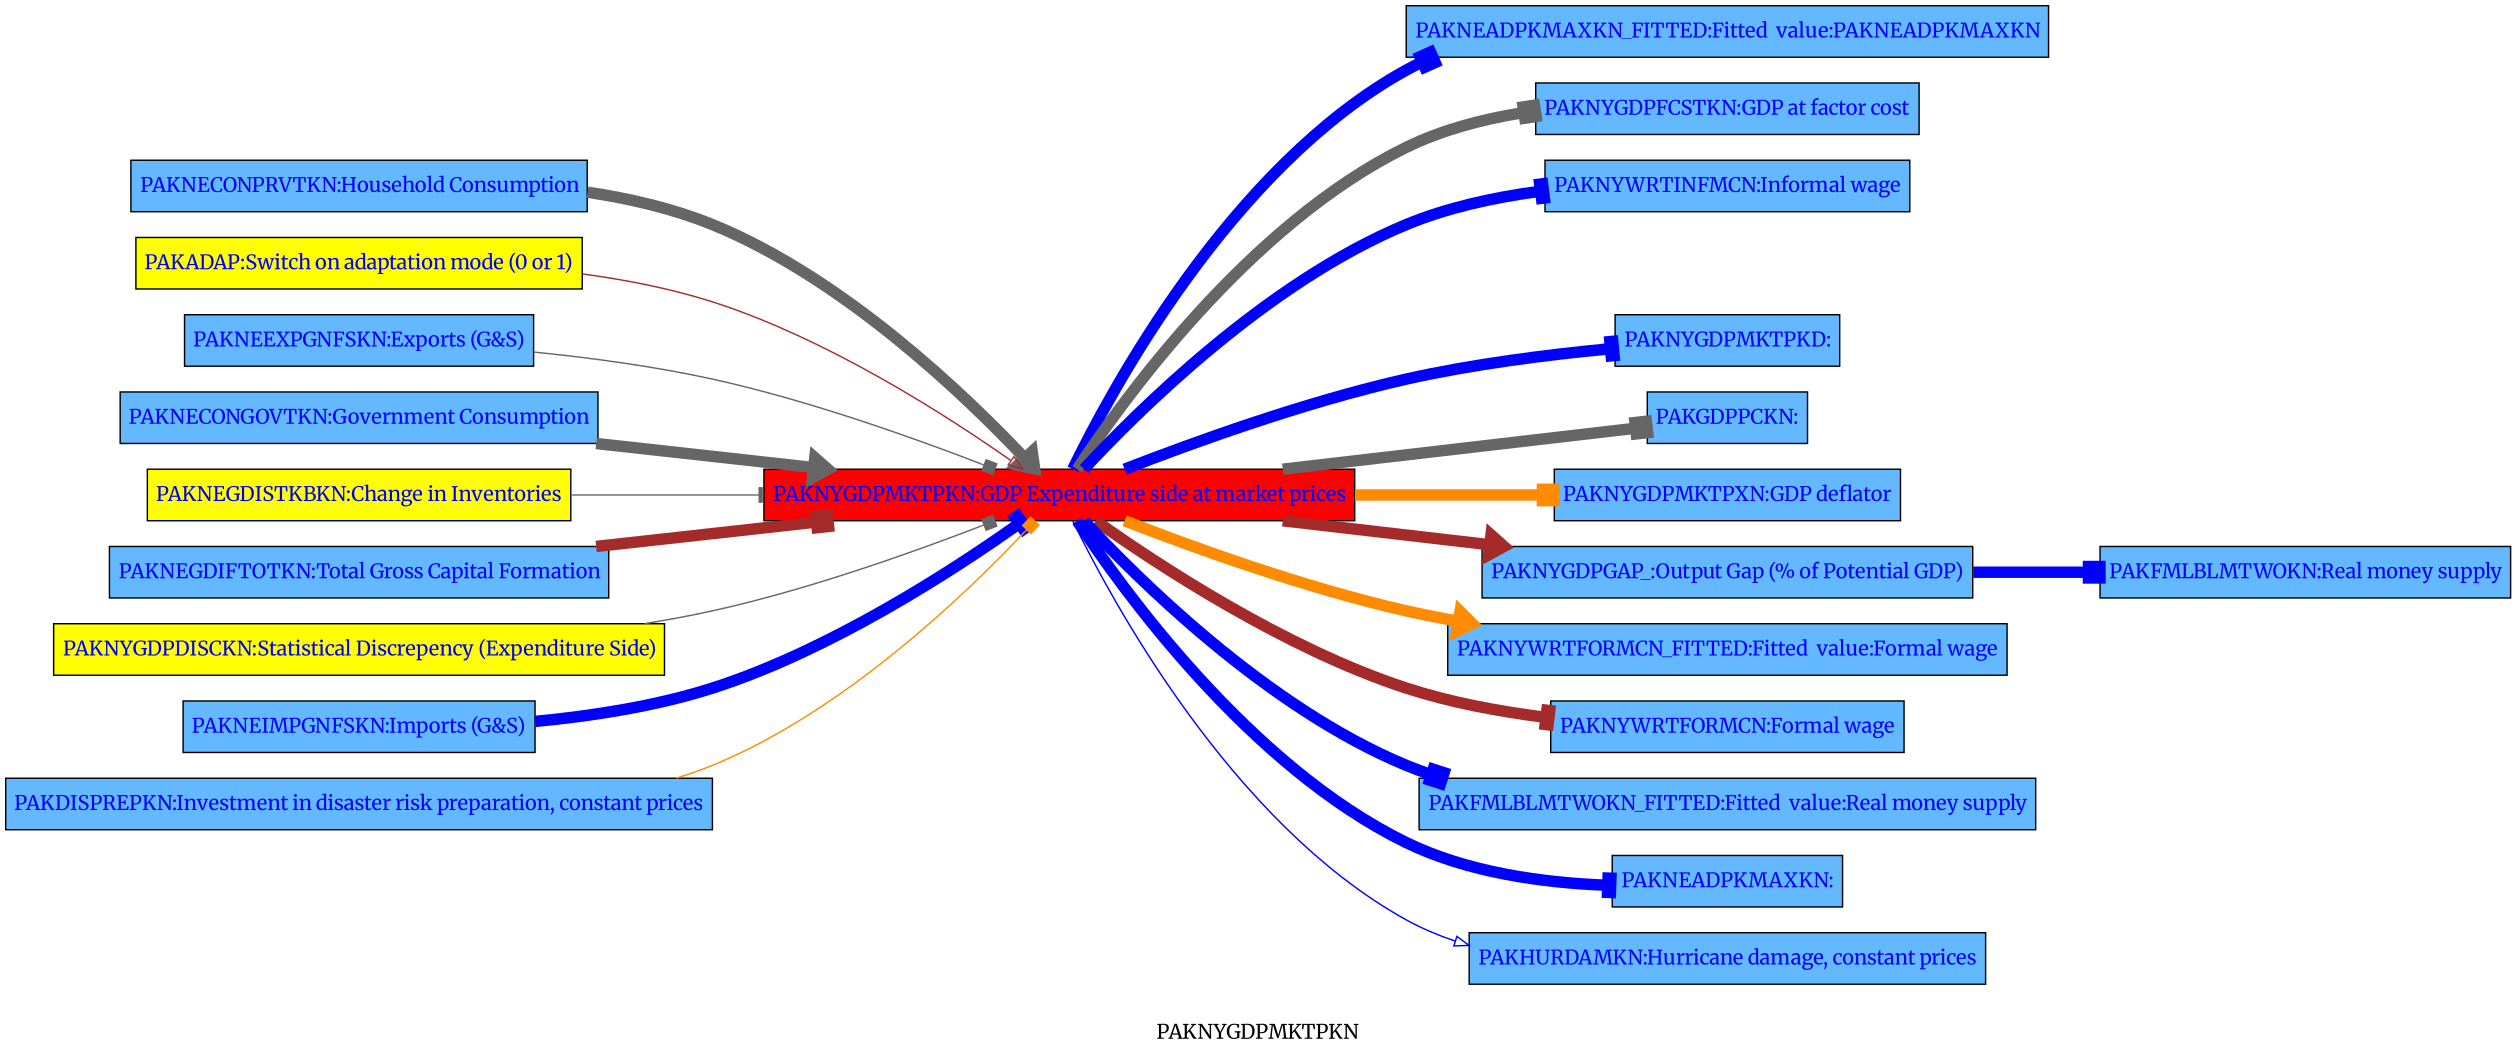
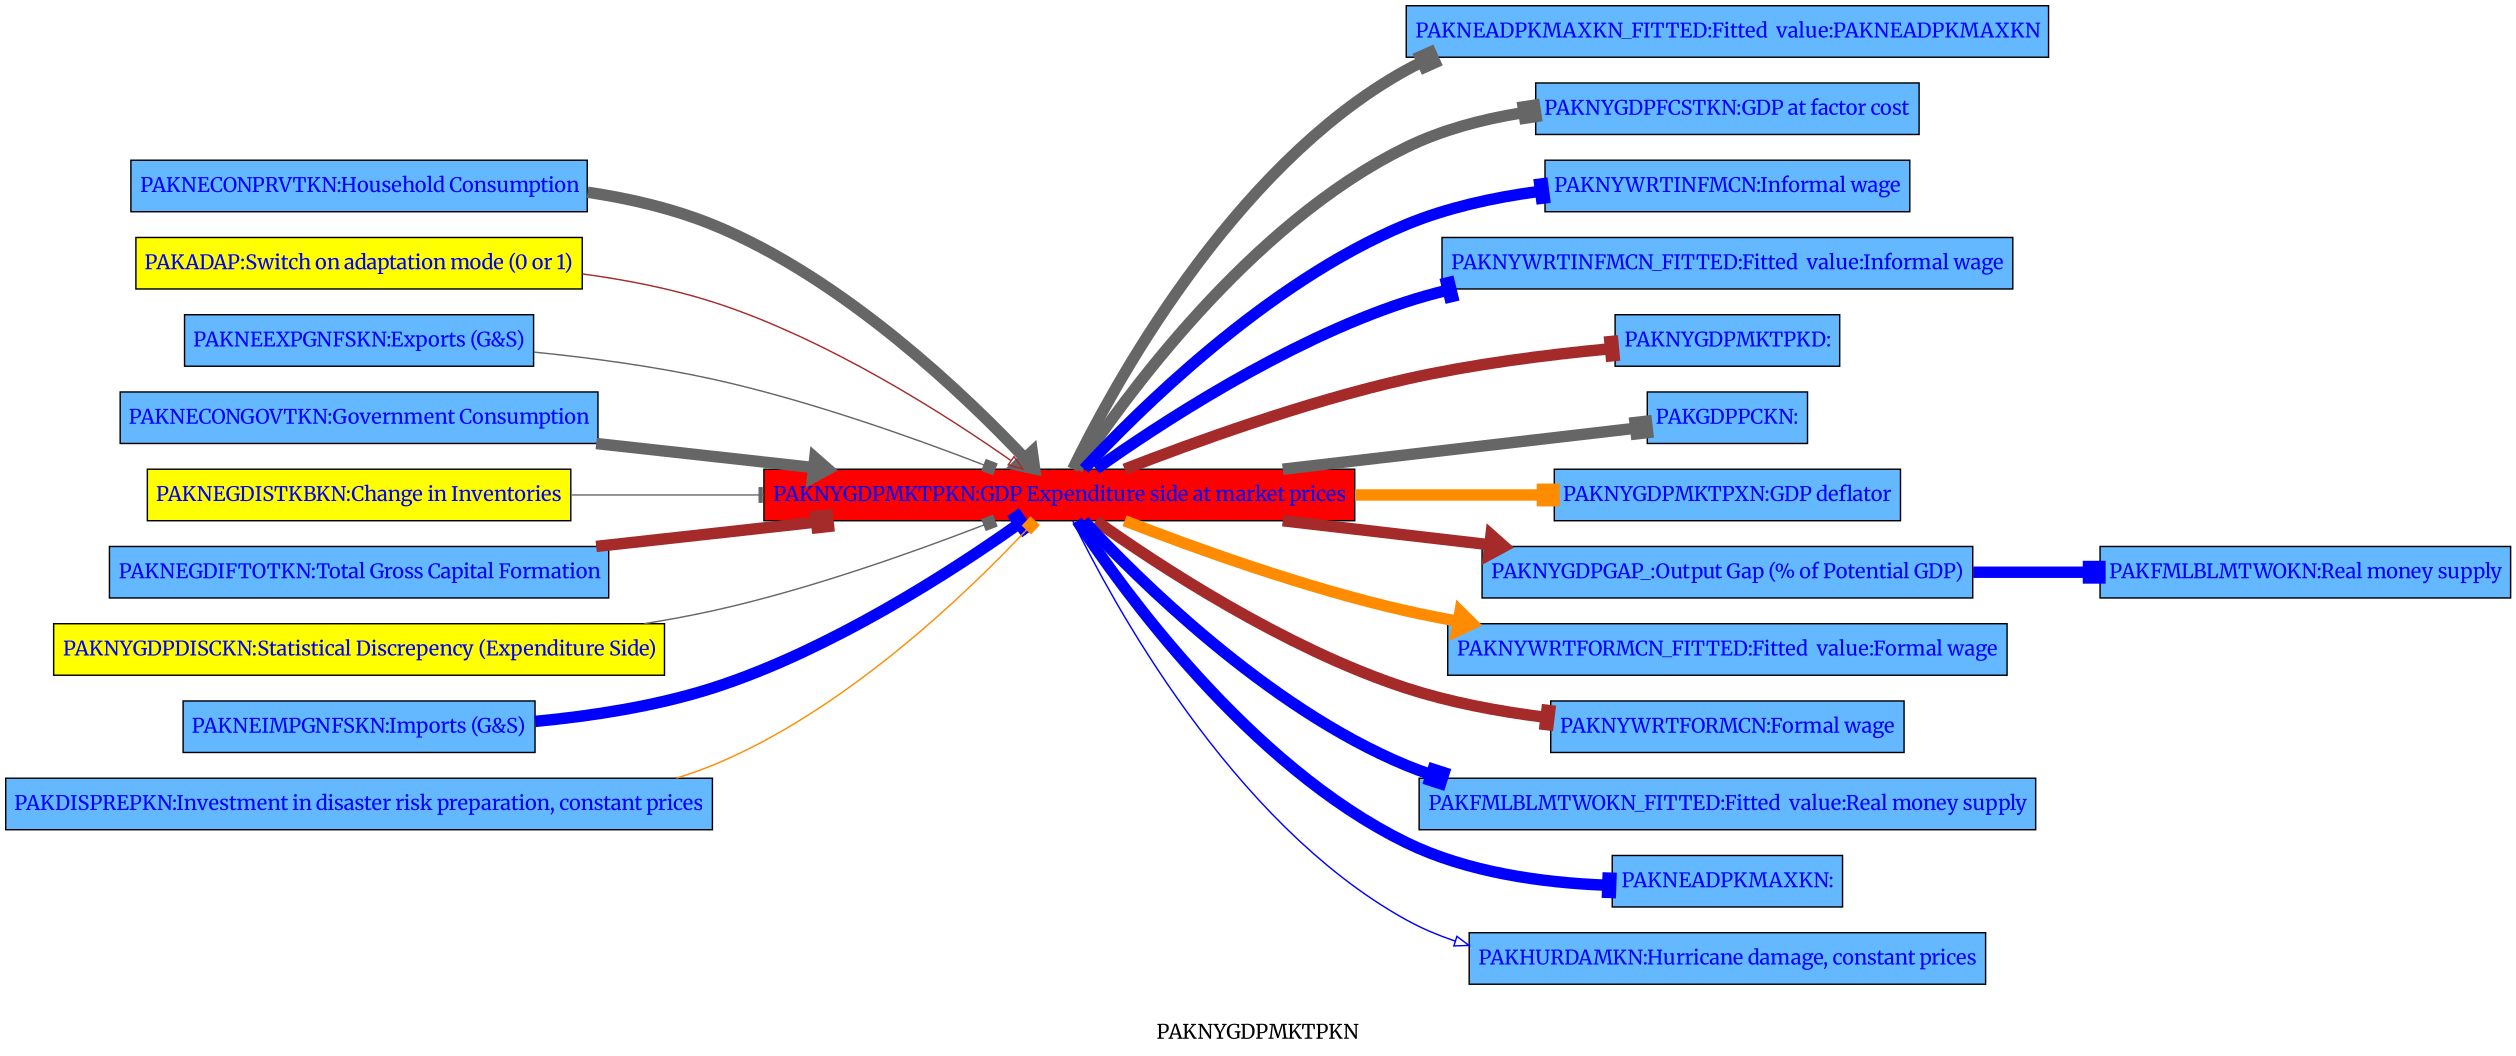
edge "PAKNYGDPMKTPKN:GDP Expenditure side at market prices" -> "PAKNEADPKMAXKN_FITTED:Fitted  value:PAKNEADPKMAXKN": color blue -> gray40
node "PAKNYWRTINFMCN_FITTED:Fitted  value:Informal wage": added
edge "PAKNYGDPMKTPKN:GDP Expenditure side at market prices" -> "PAKNYGDPMKTPKD:": color blue -> brown
